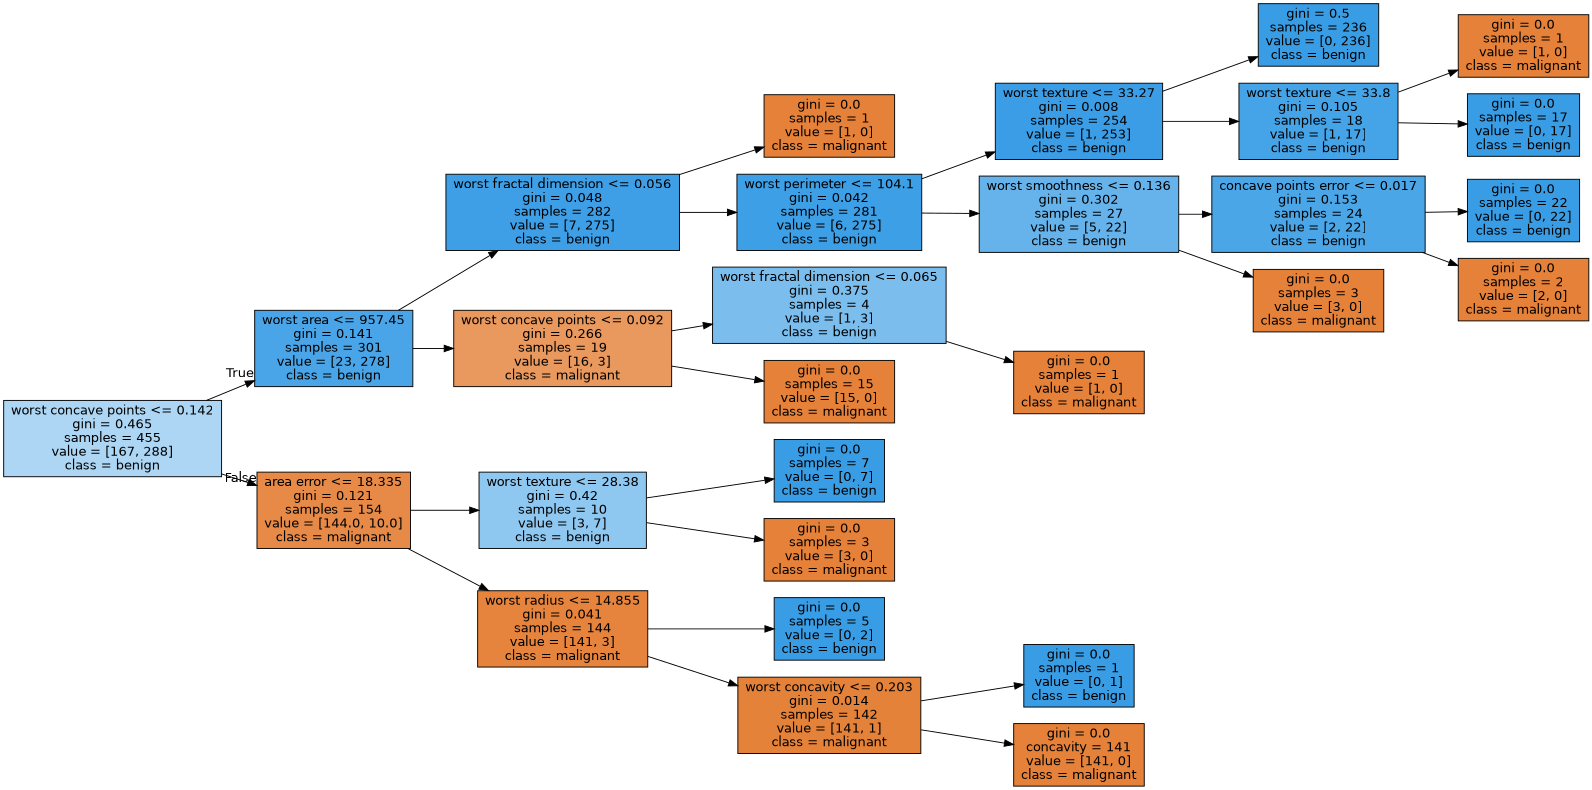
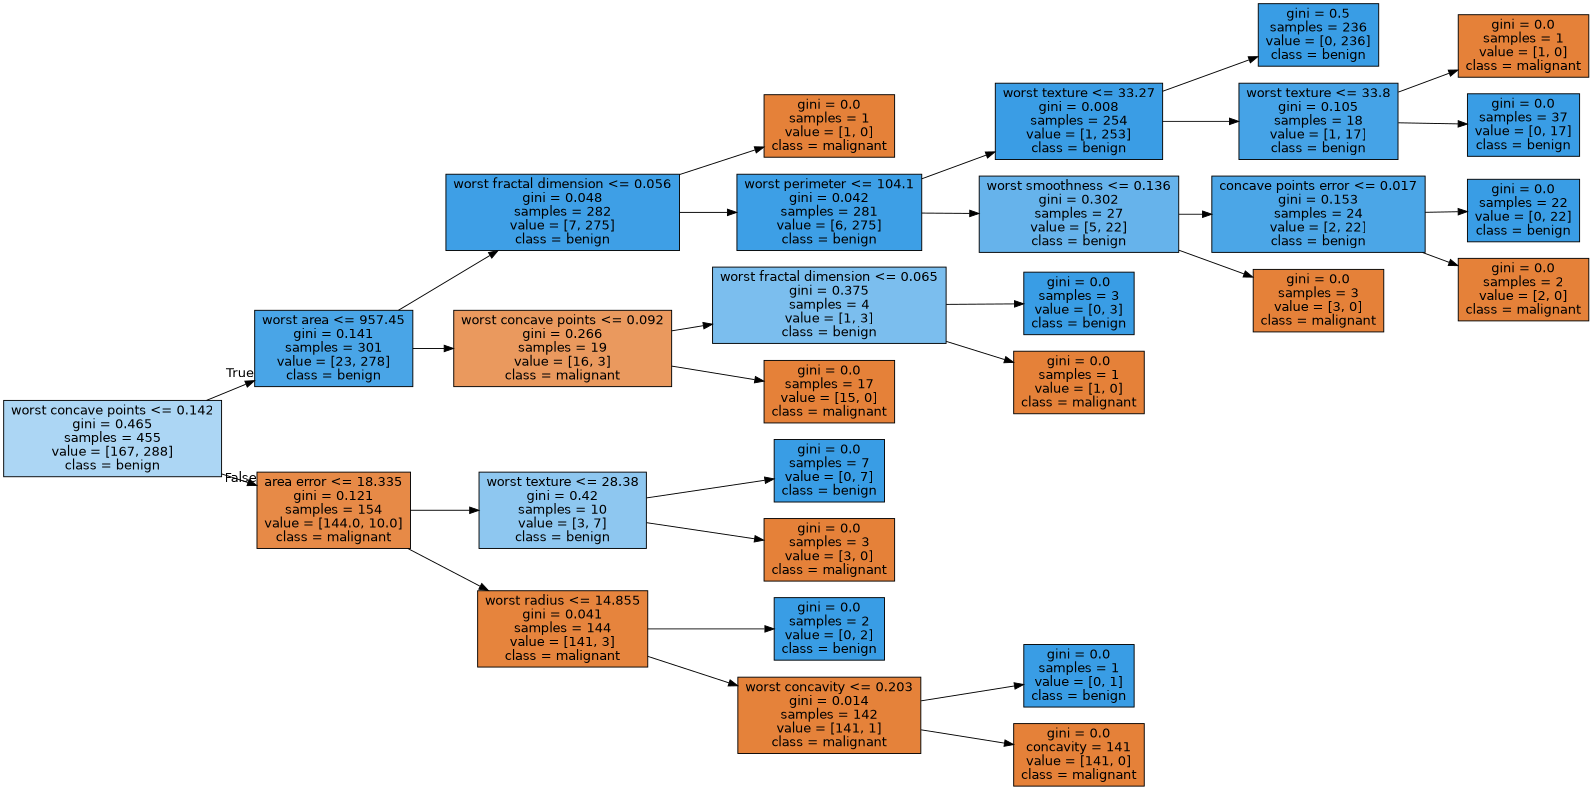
node "gini = 0.0 samples = 17 value = [0, 17] class = benign": label "gini = 0.0 samples = 17 value = [0, 17] class = benign" -> "gini = 0.0 samples = 37 value = [0, 17] class = benign"
node "gini = 0.0 samples = 3 value = [0, 3] class = benign": added
node "gini = 0.0 samples = 15 value = [15, 0] class = malignant": label "gini = 0.0 samples = 15 value = [15, 0] class = malignant" -> "gini = 0.0 samples = 17 value = [15, 0] class = malignant"
node "gini = 0.0 samples = 5 value = [0, 2] class = benign": label "gini = 0.0 samples = 5 value = [0, 2] class = benign" -> "gini = 0.0 samples = 2 value = [0, 2] class = benign"
